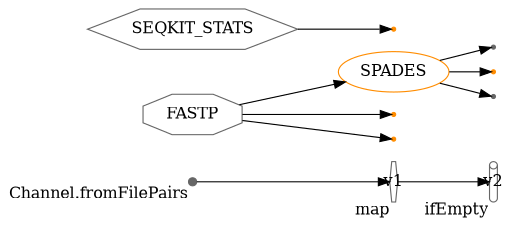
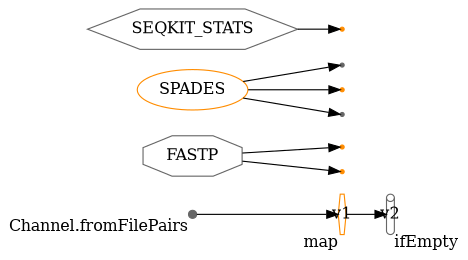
edge "FASTP" -> "SPADES": removed
node "v1 map": color gray40 -> darkorange
